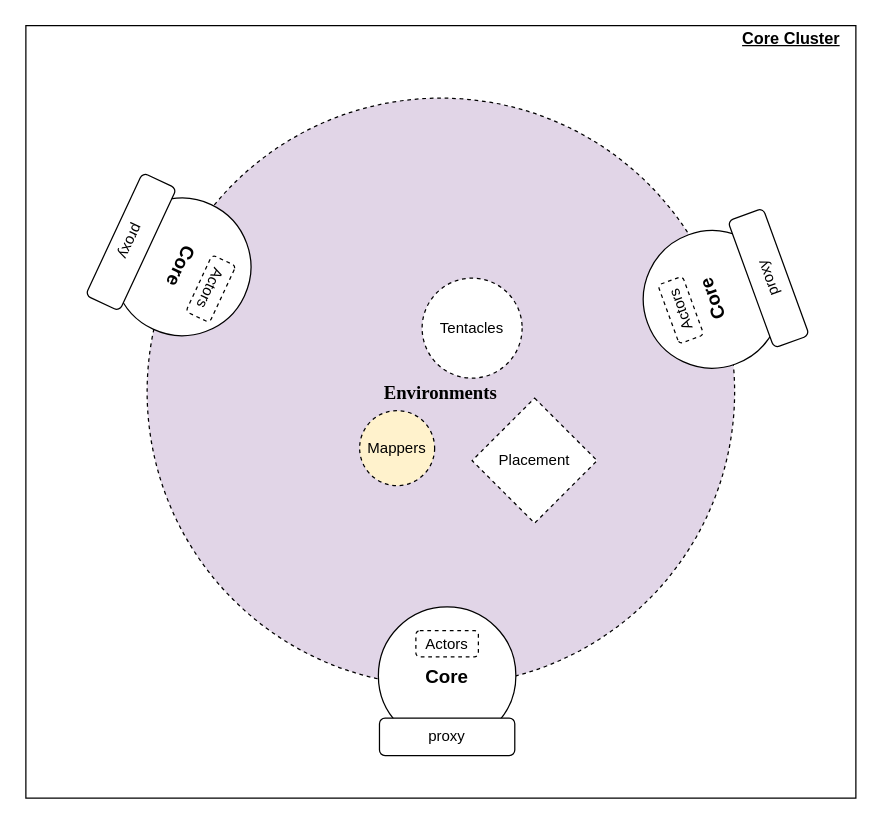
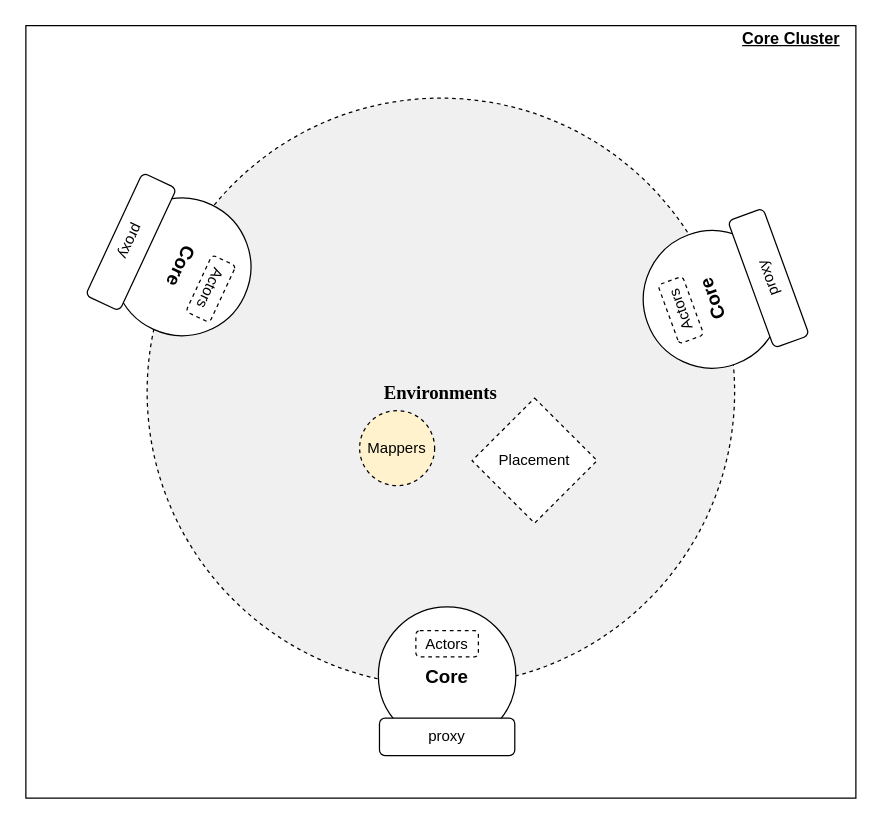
node "Tentacles": removed
node "Environments": fillcolor #e1d5e7 -> #f0f0f0
